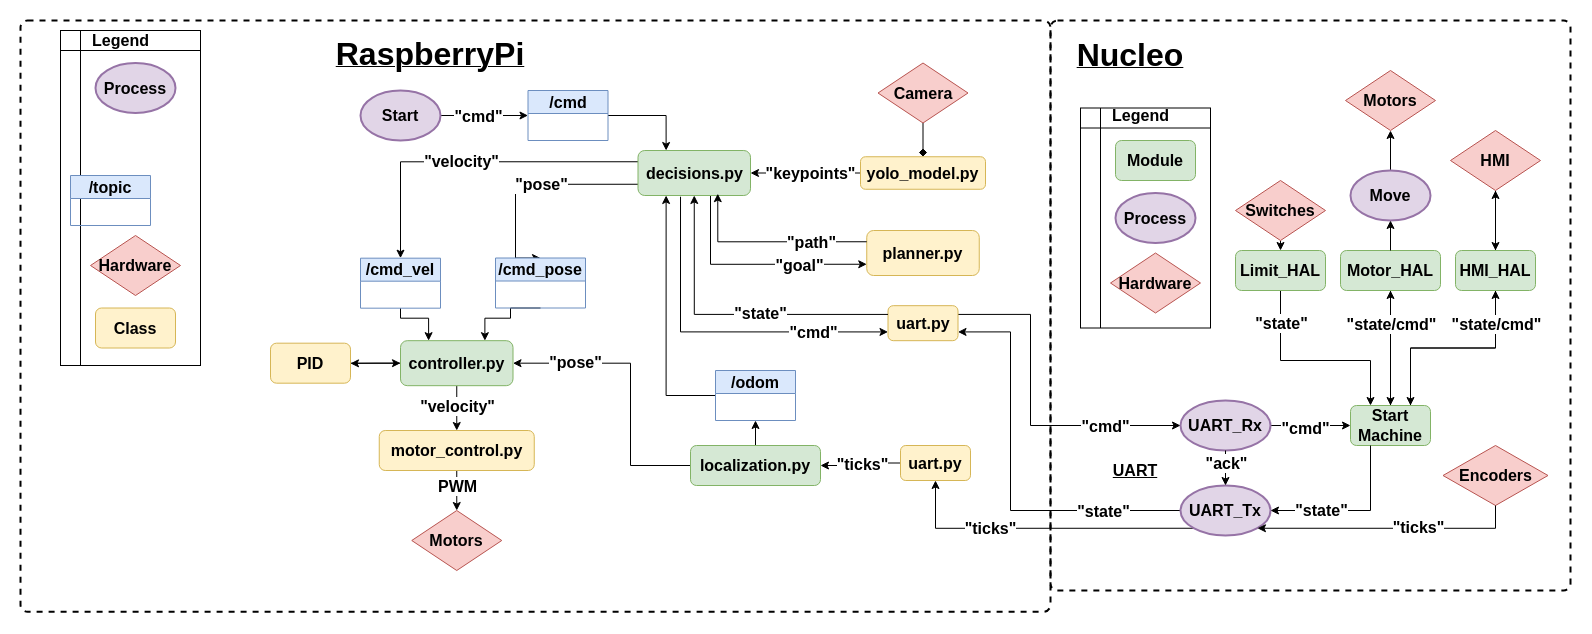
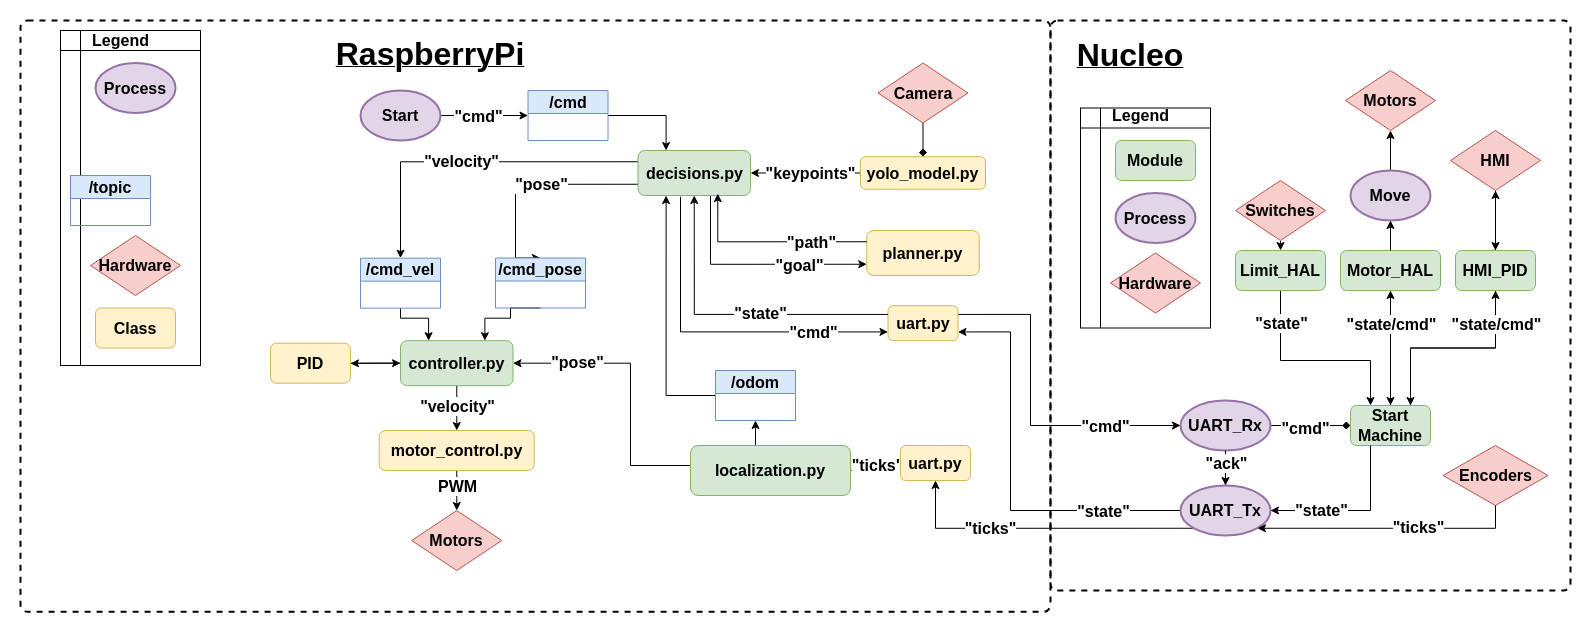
node "HMI_HAL": label "HMI_HAL" -> "HMI_PID"
edge "UART_Rx" -> "Start Machine": arrowhead classic -> diamond
node "localization.py": size 130x40 -> 160x50
node "UART": removed
